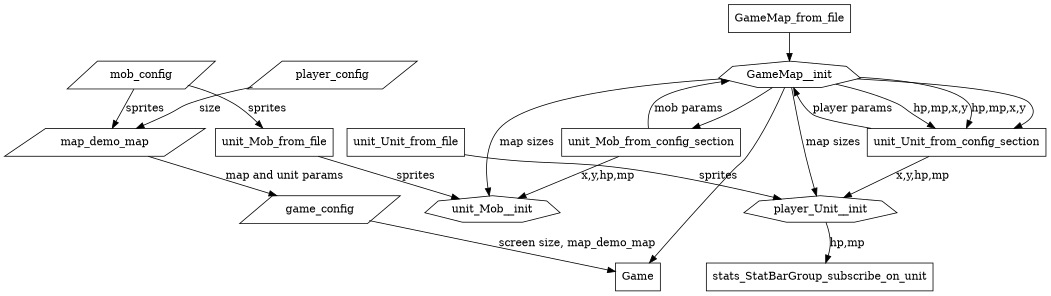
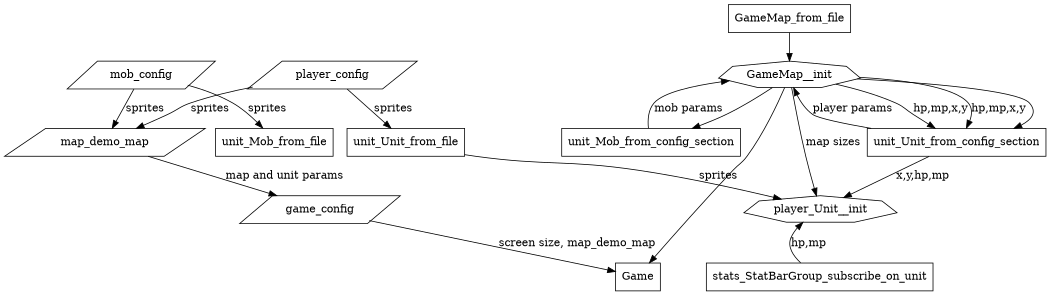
edge "player_config" -> "unit_Unit_from_file": added, label "sprites"
edge "player_config" -> "map_demo_map": label "size" -> "sprites"
node "unit_Mob__init": removed
edge "player_Unit__init" -> "stats_StatBarGroup_subscribe_on_unit": reversed
